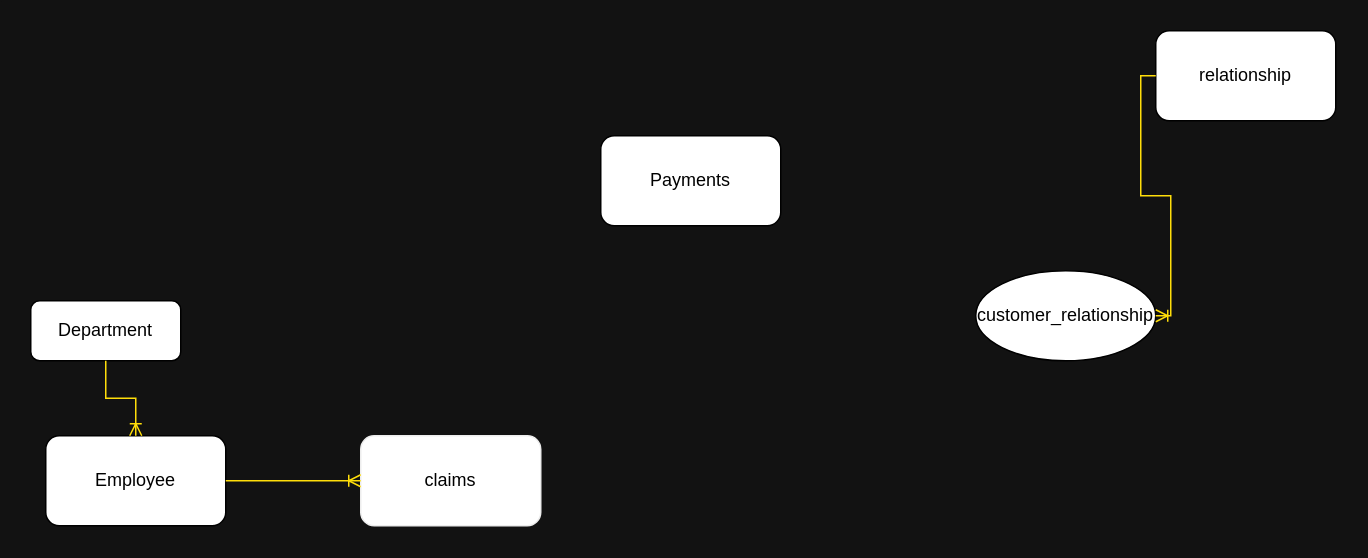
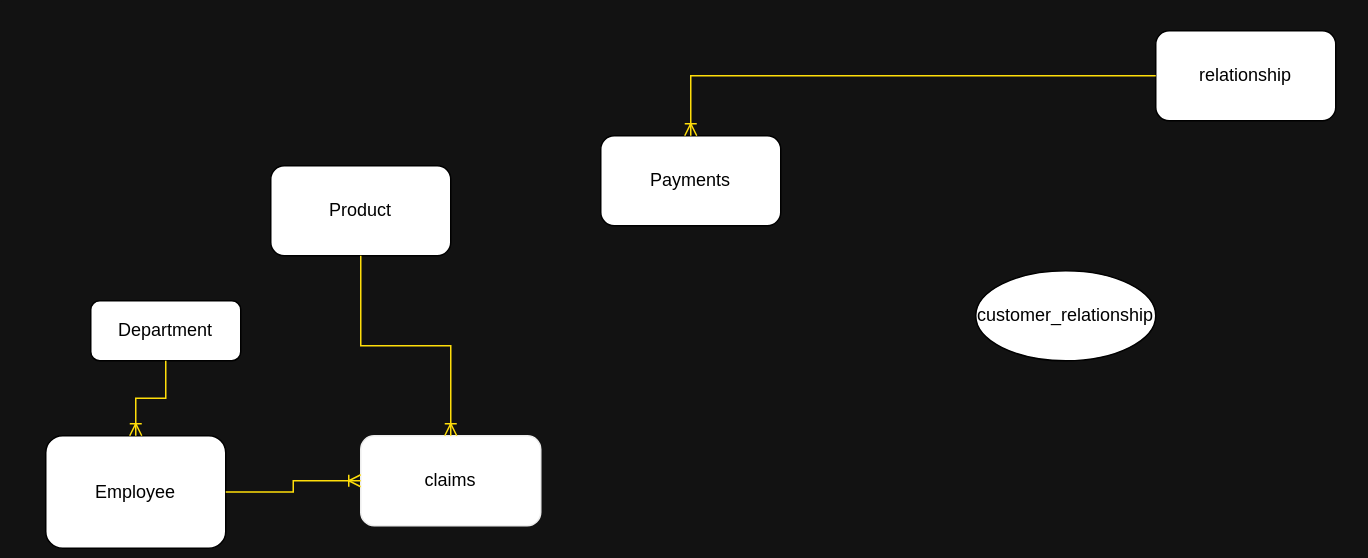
edge "relationship" -> "customer_relationship": now "relationship" -> "Payments"
node "Product": added
node "Department": moved (106, 331) -> (166, 331)
edge "Product" -> "claims": added
node "Employee": size 180x90 -> 180x113
